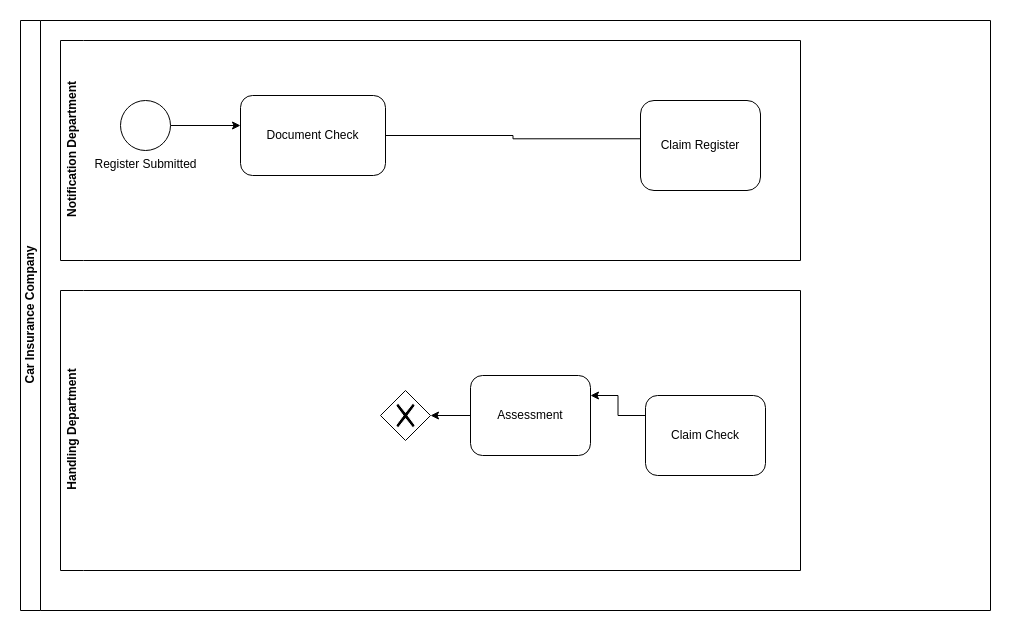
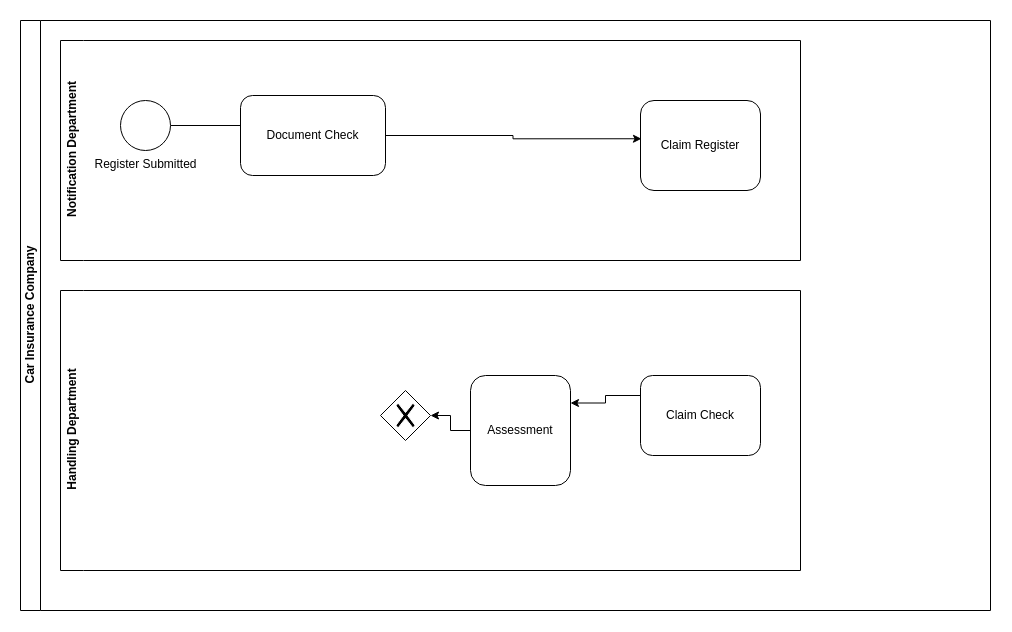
edge "Register Submitted" -> "Document Check": arrowhead classic -> none
edge "Document Check" -- "Claim Register": arrowhead none -> classic
node "Assessment": size 120x80 -> 100x110
node "Claim Check": moved (706, 436) -> (701, 416)
